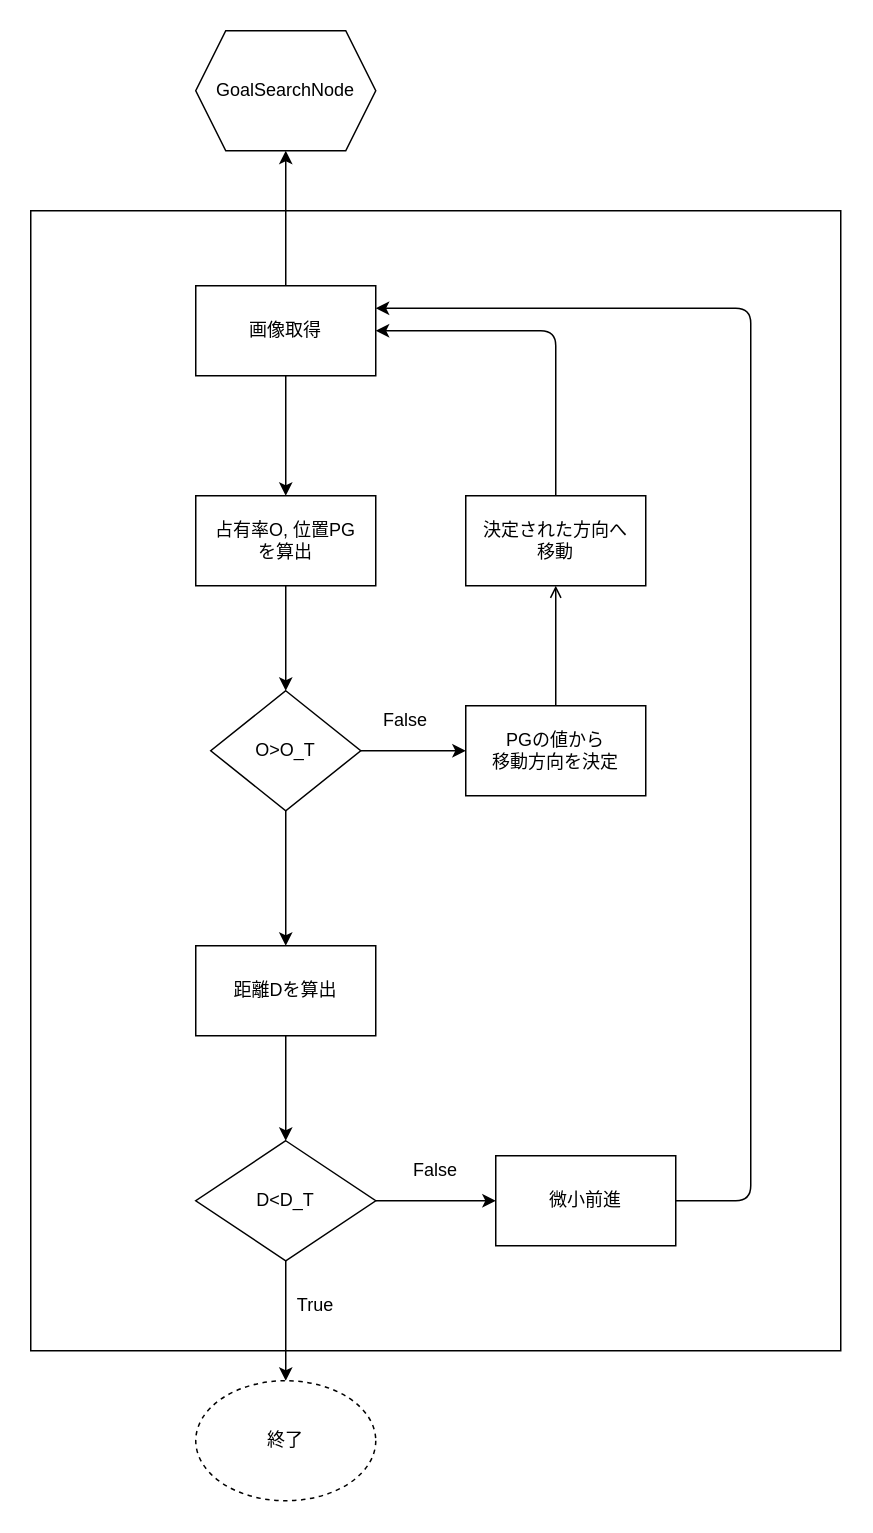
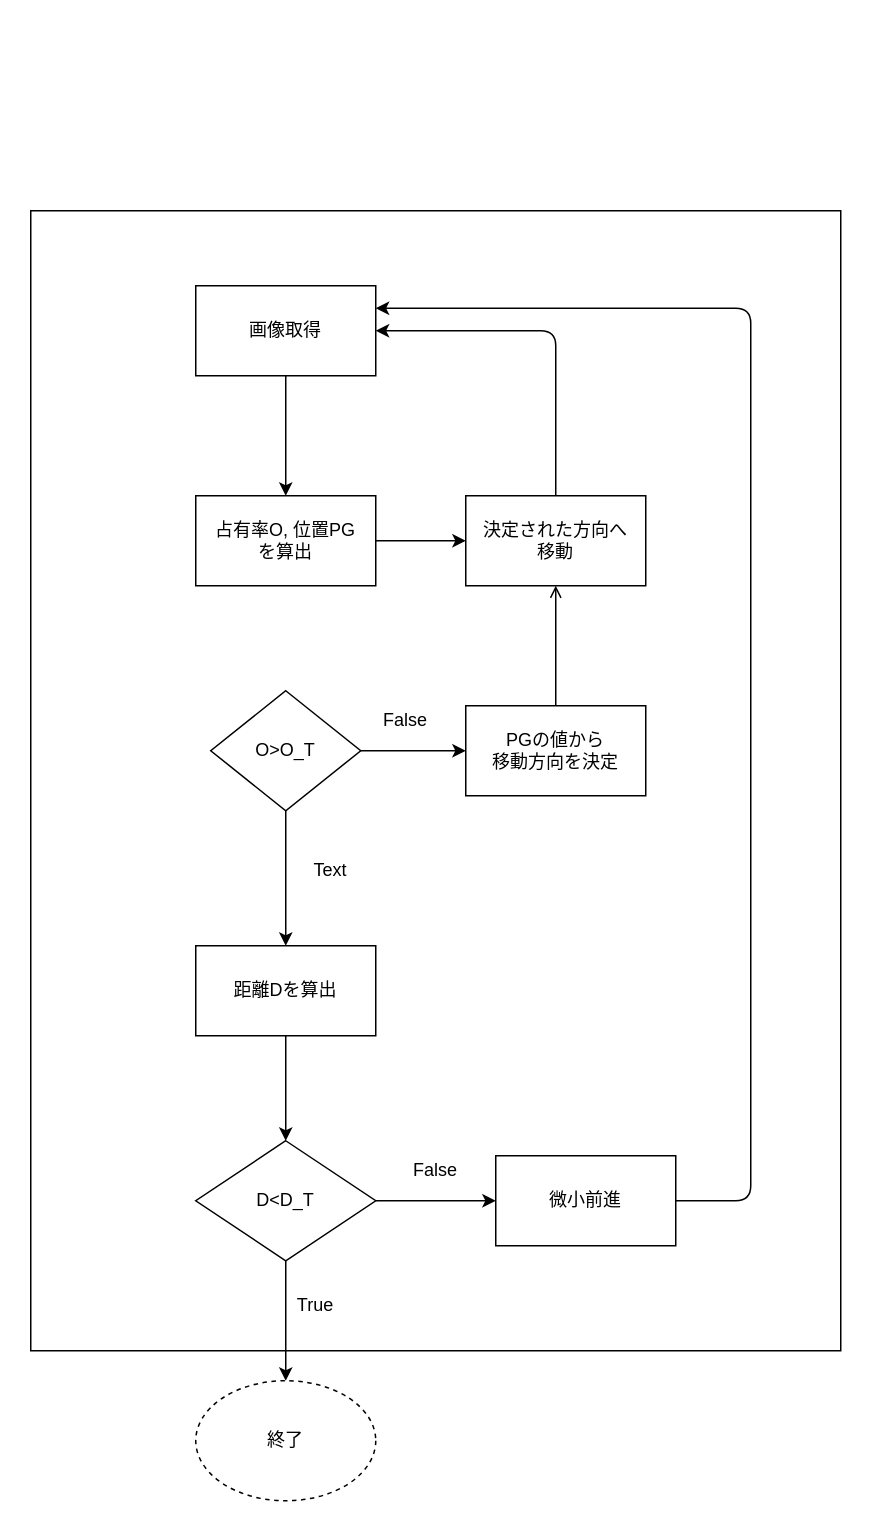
node "GoalSearchNode": removed
edge "画像取得" -> "GoalSearchNode": removed
edge "占有率O, 位置PG を算出" -> "O>O_T": now "占有率O, 位置PG を算出" -> "決定された方向へ 移動"
node "Text": added
